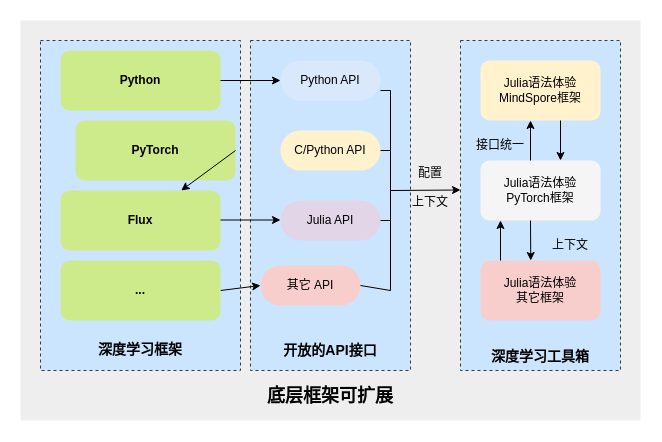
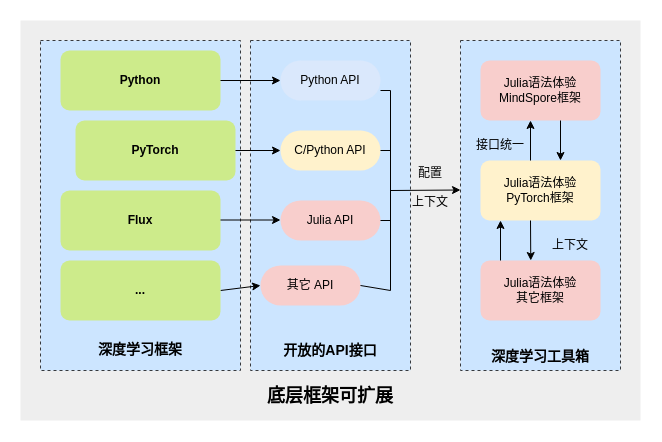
node "Julia语法体验MindSpore框架": fillcolor #fff2cc -> #f8cecc
edge "PyTorch" -> "Flux": now "PyTorch" -> "C/Python API"
node "Julia语法体验 PyTorch框架": fillcolor #f5f5f5 -> #fff2cc
node "Julia API": fillcolor #e1d5e7 -> #f8cecc
